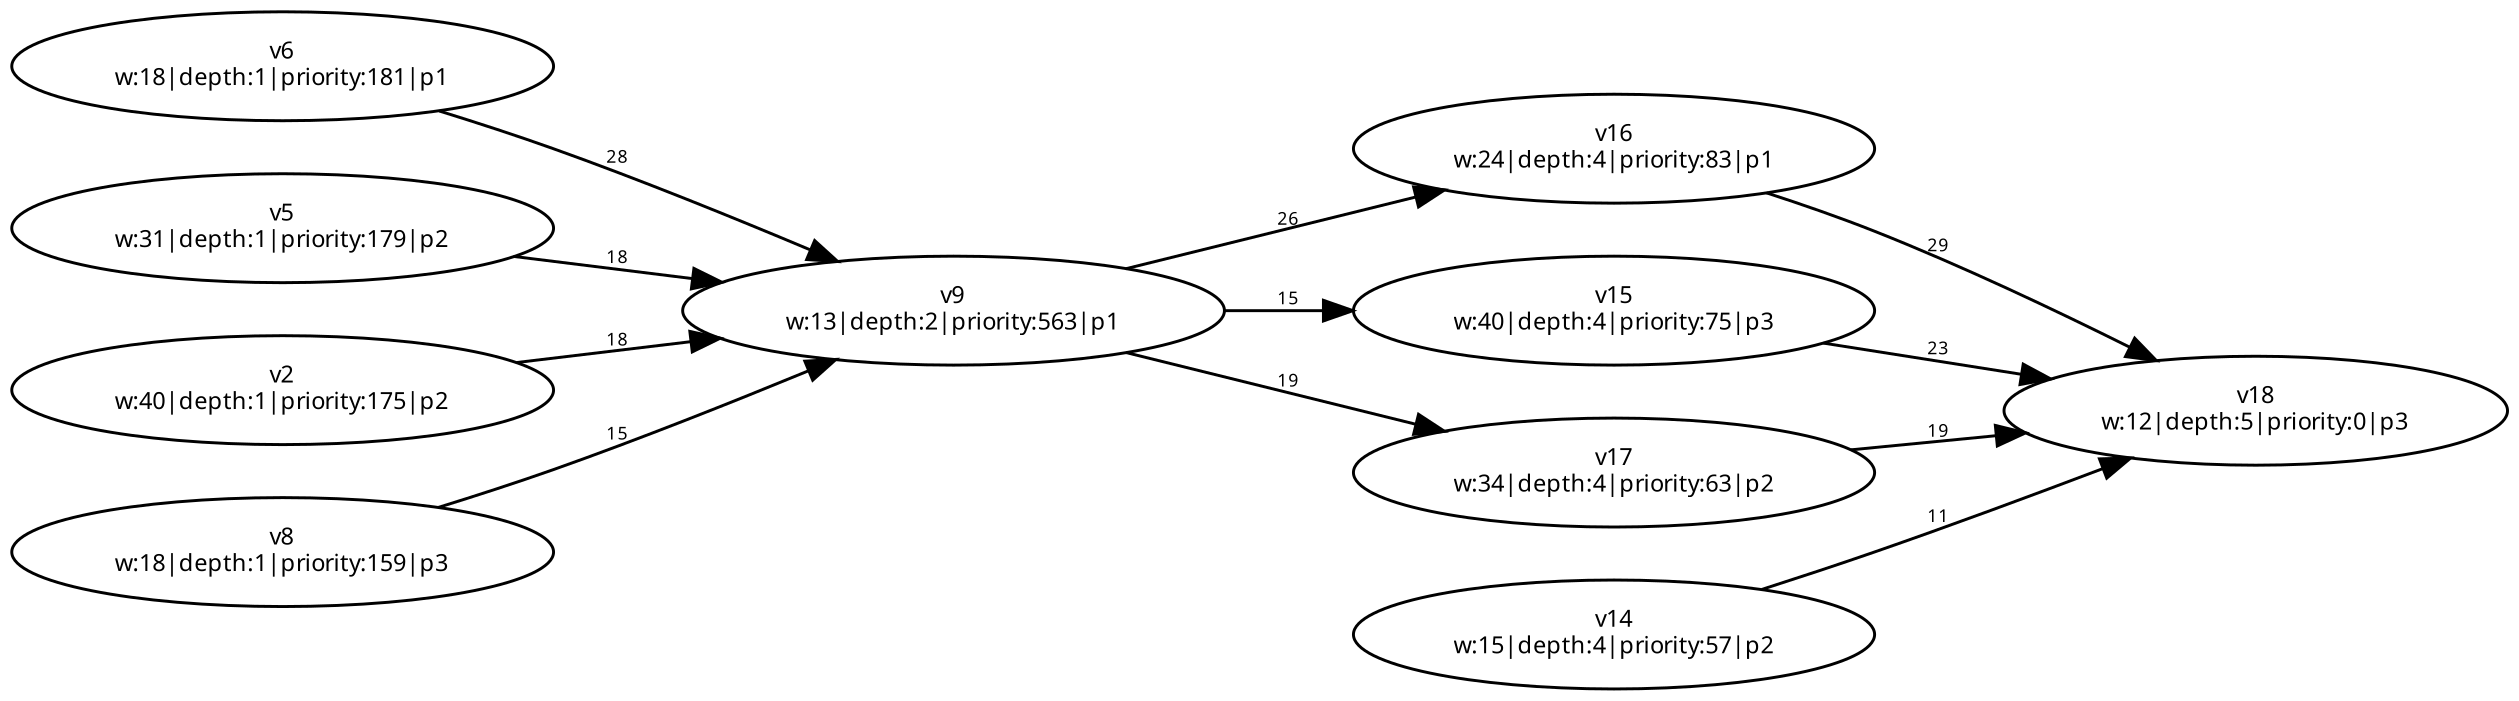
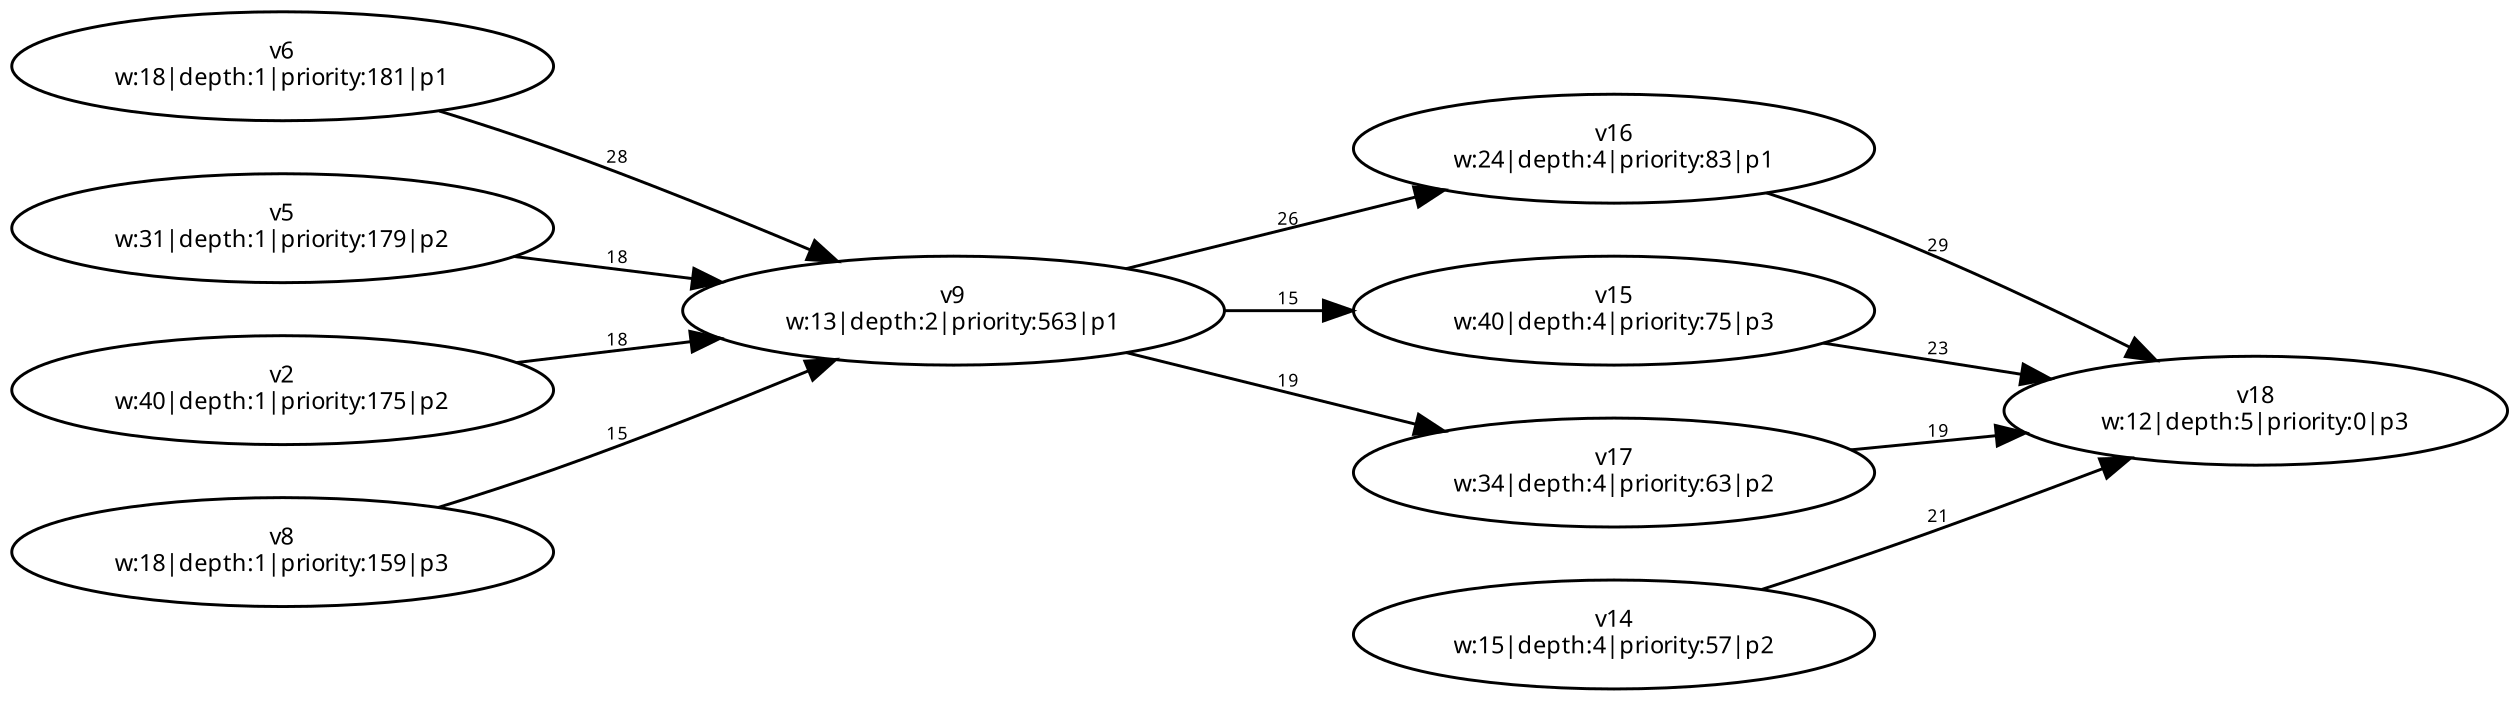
edge "v14 w:15|depth:4|priority:57|p2" -> "v18 w:12|depth:5|priority:0|p3": label "11" -> "21"
